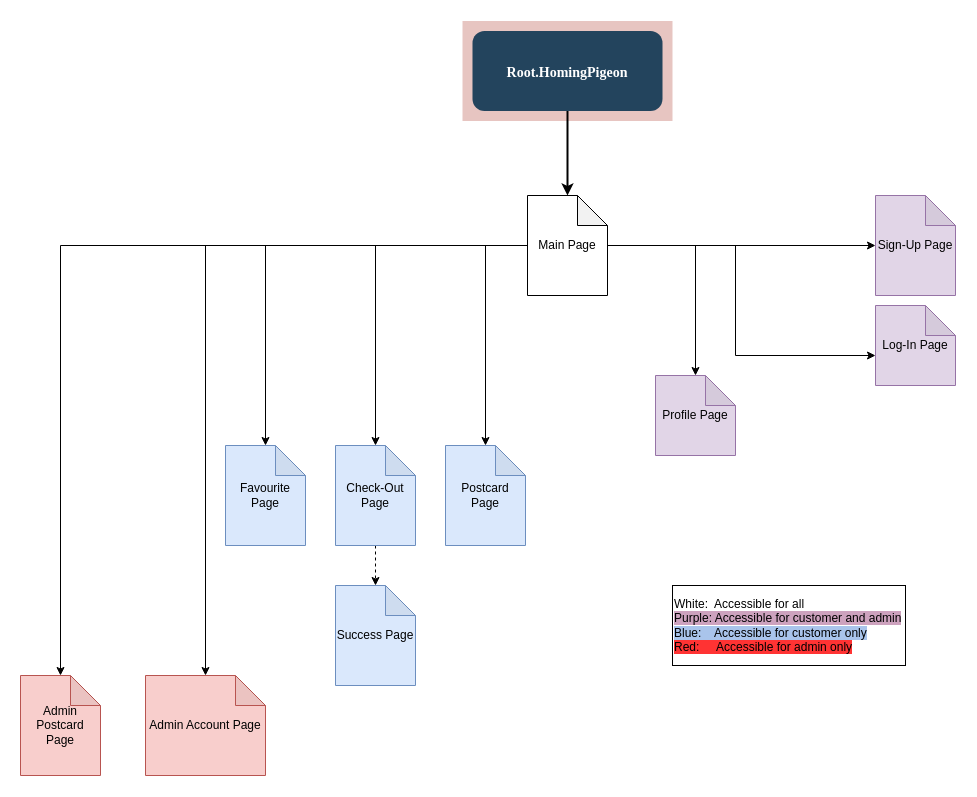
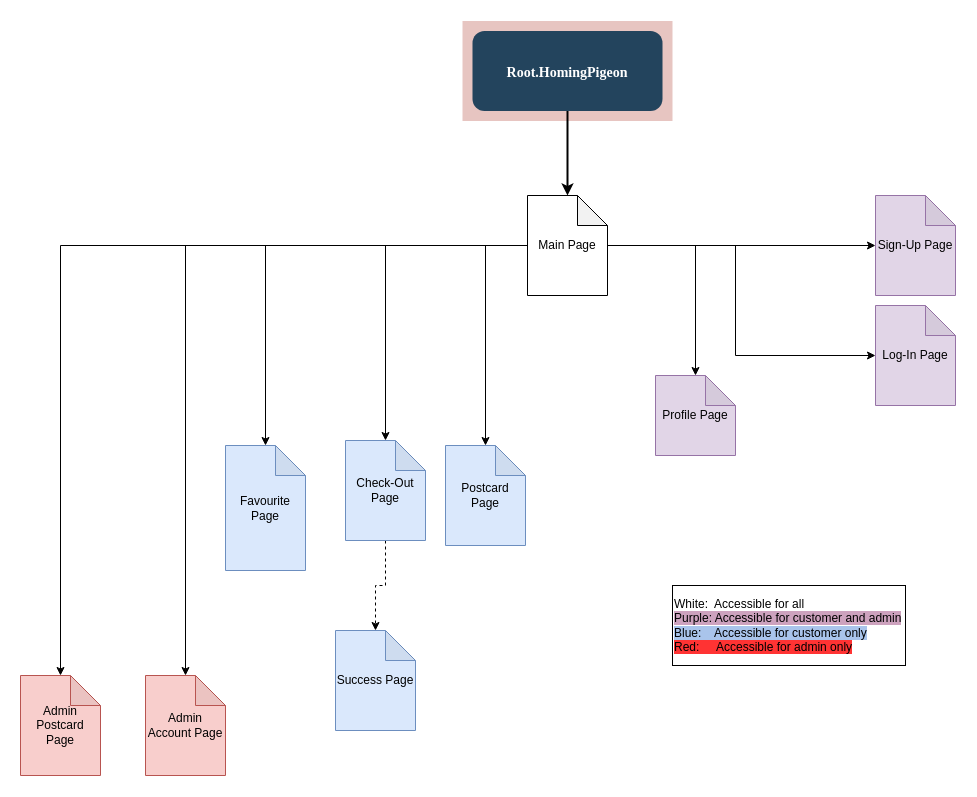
node "Log-In Page": size 80x80 -> 80x100
node "Favourite Page": size 80x100 -> 80x125
node "Check-Out Page": moved (376, 496) -> (386, 491)
node "Success Page": moved (376, 636) -> (376, 681)
node "Admin Account Page": size 120x100 -> 80x100
